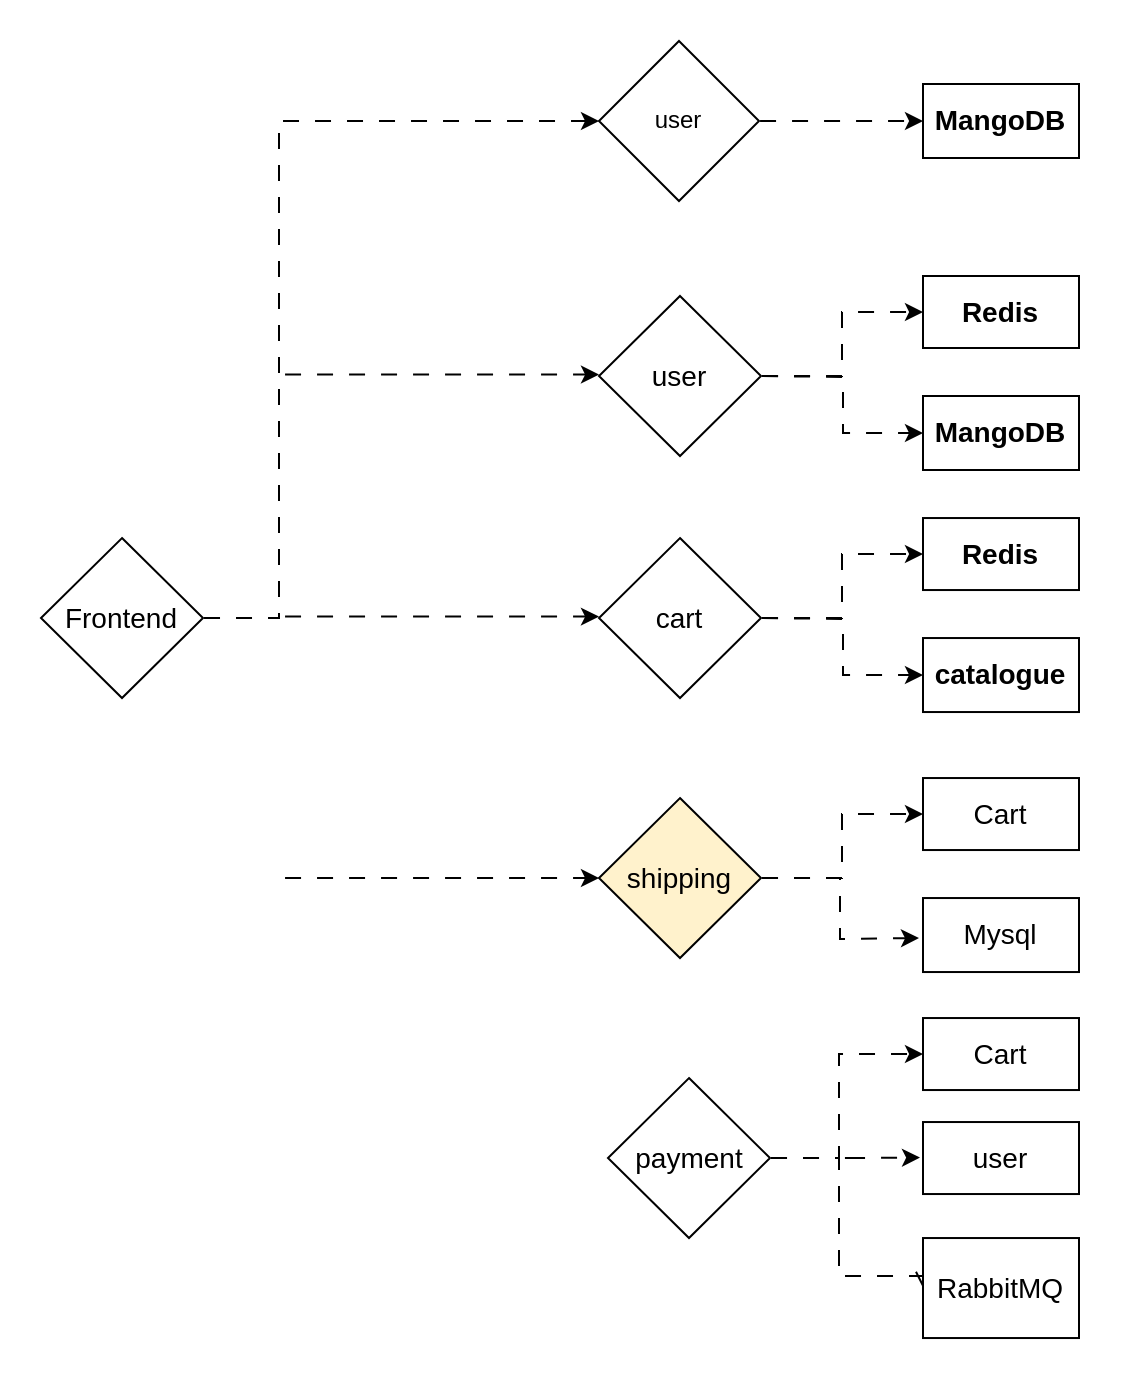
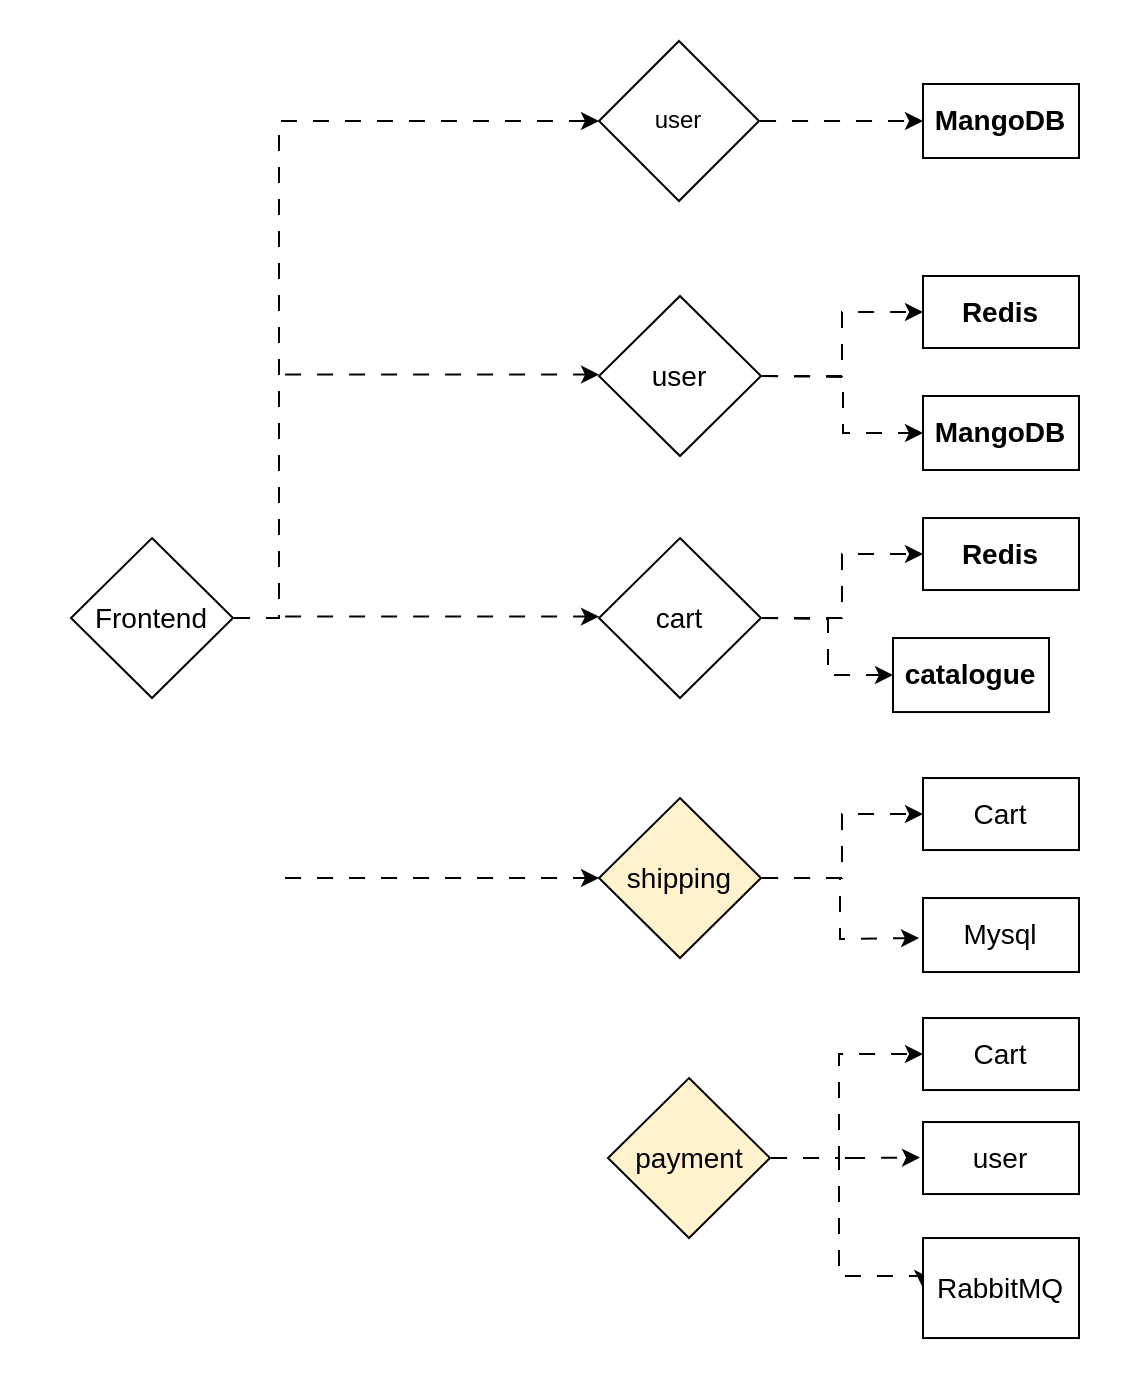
node "Frontend": moved (122, 618) -> (152, 618)
node "catalogue": moved (1001, 675) -> (971, 675)
node "payment": fillcolor #ffffff -> #fff2cc
edge "payment" -> "RabbitMQ": arrowhead open -> classic
